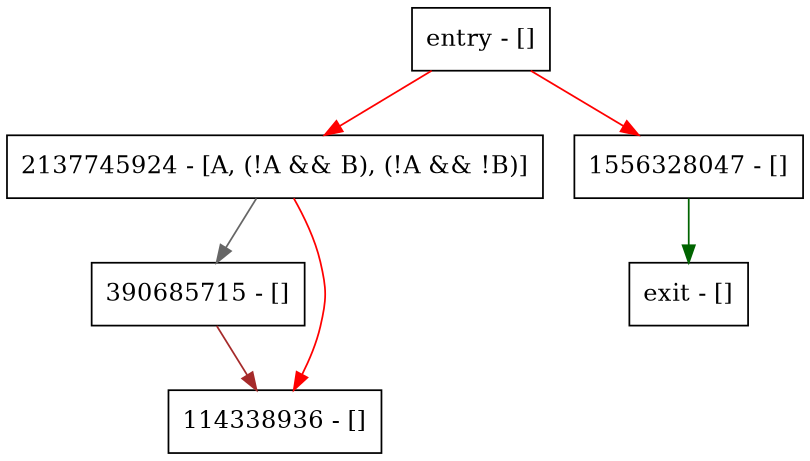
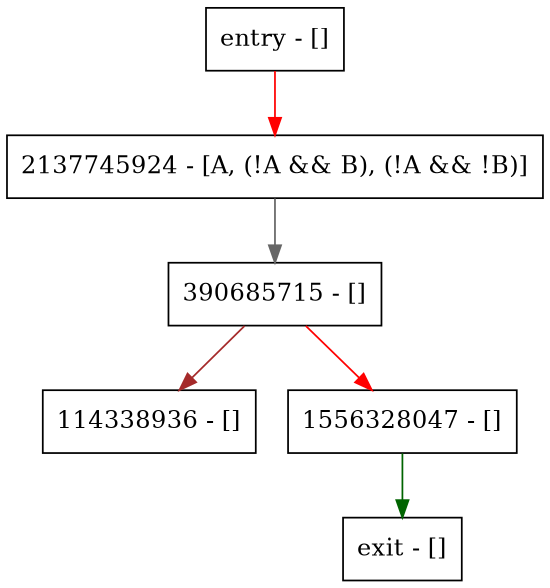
edge "entry - []" -> "1556328047 - []": now "390685715 - []" -> "1556328047 - []"
edge "2137745924 - [A, (!A && B), (!A && !B)]" -> "114338936 - []": removed
